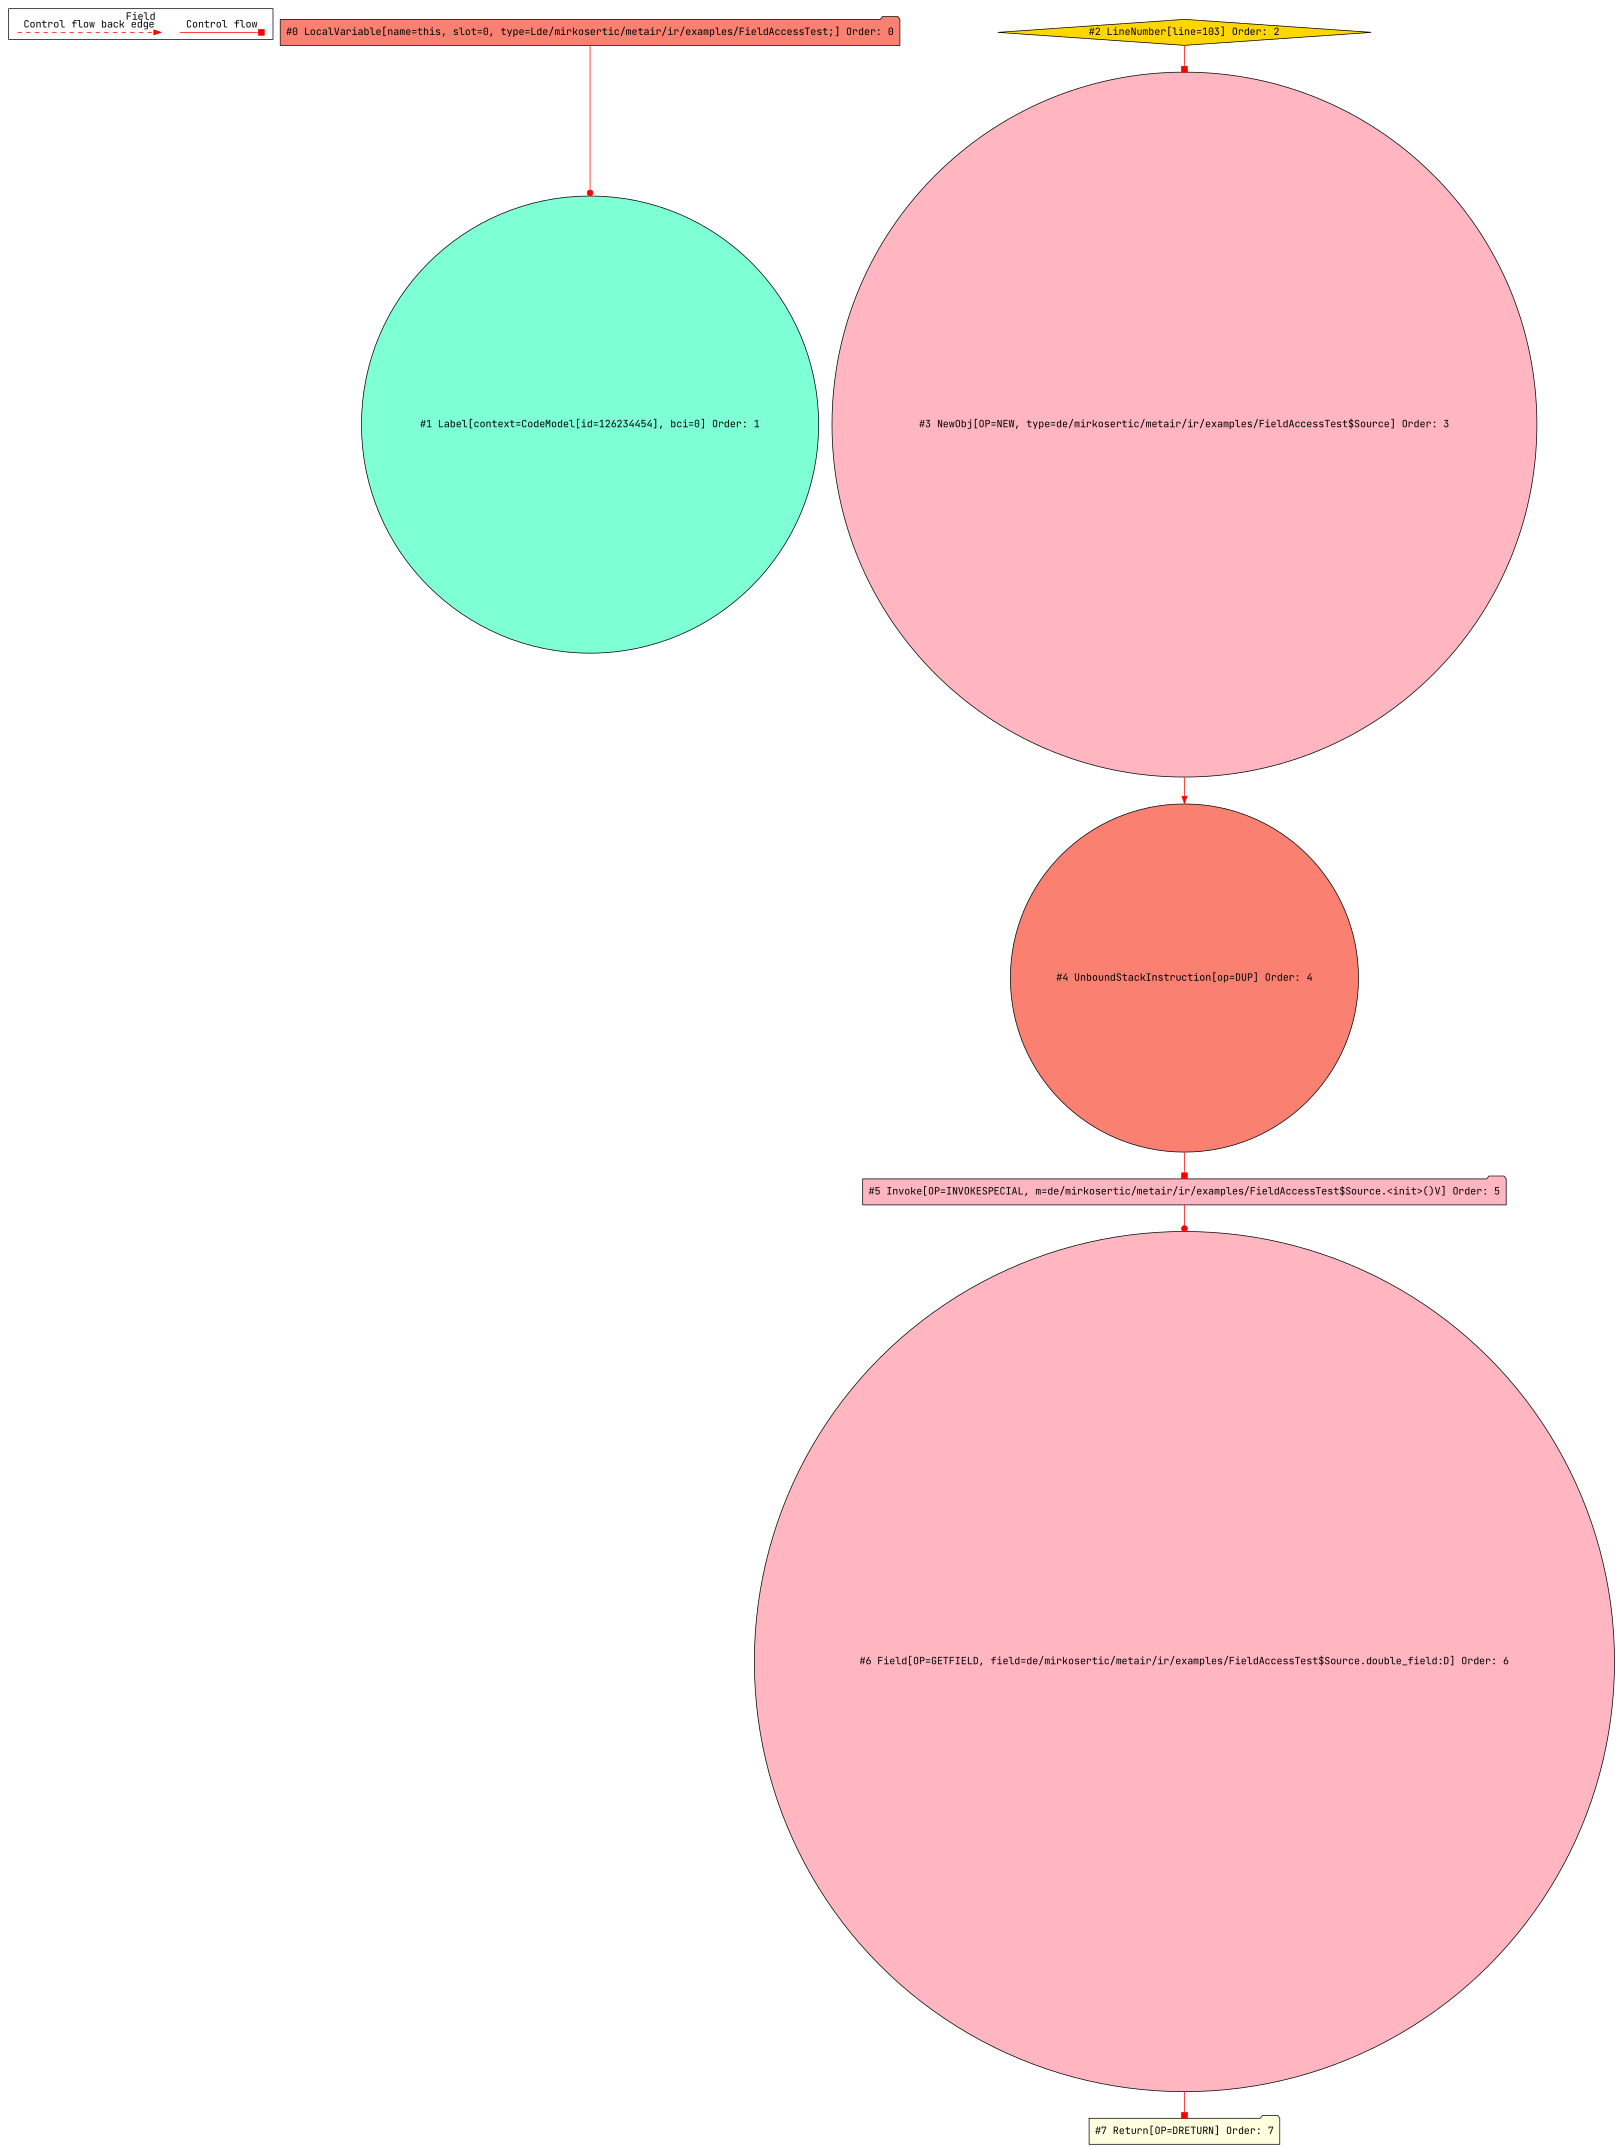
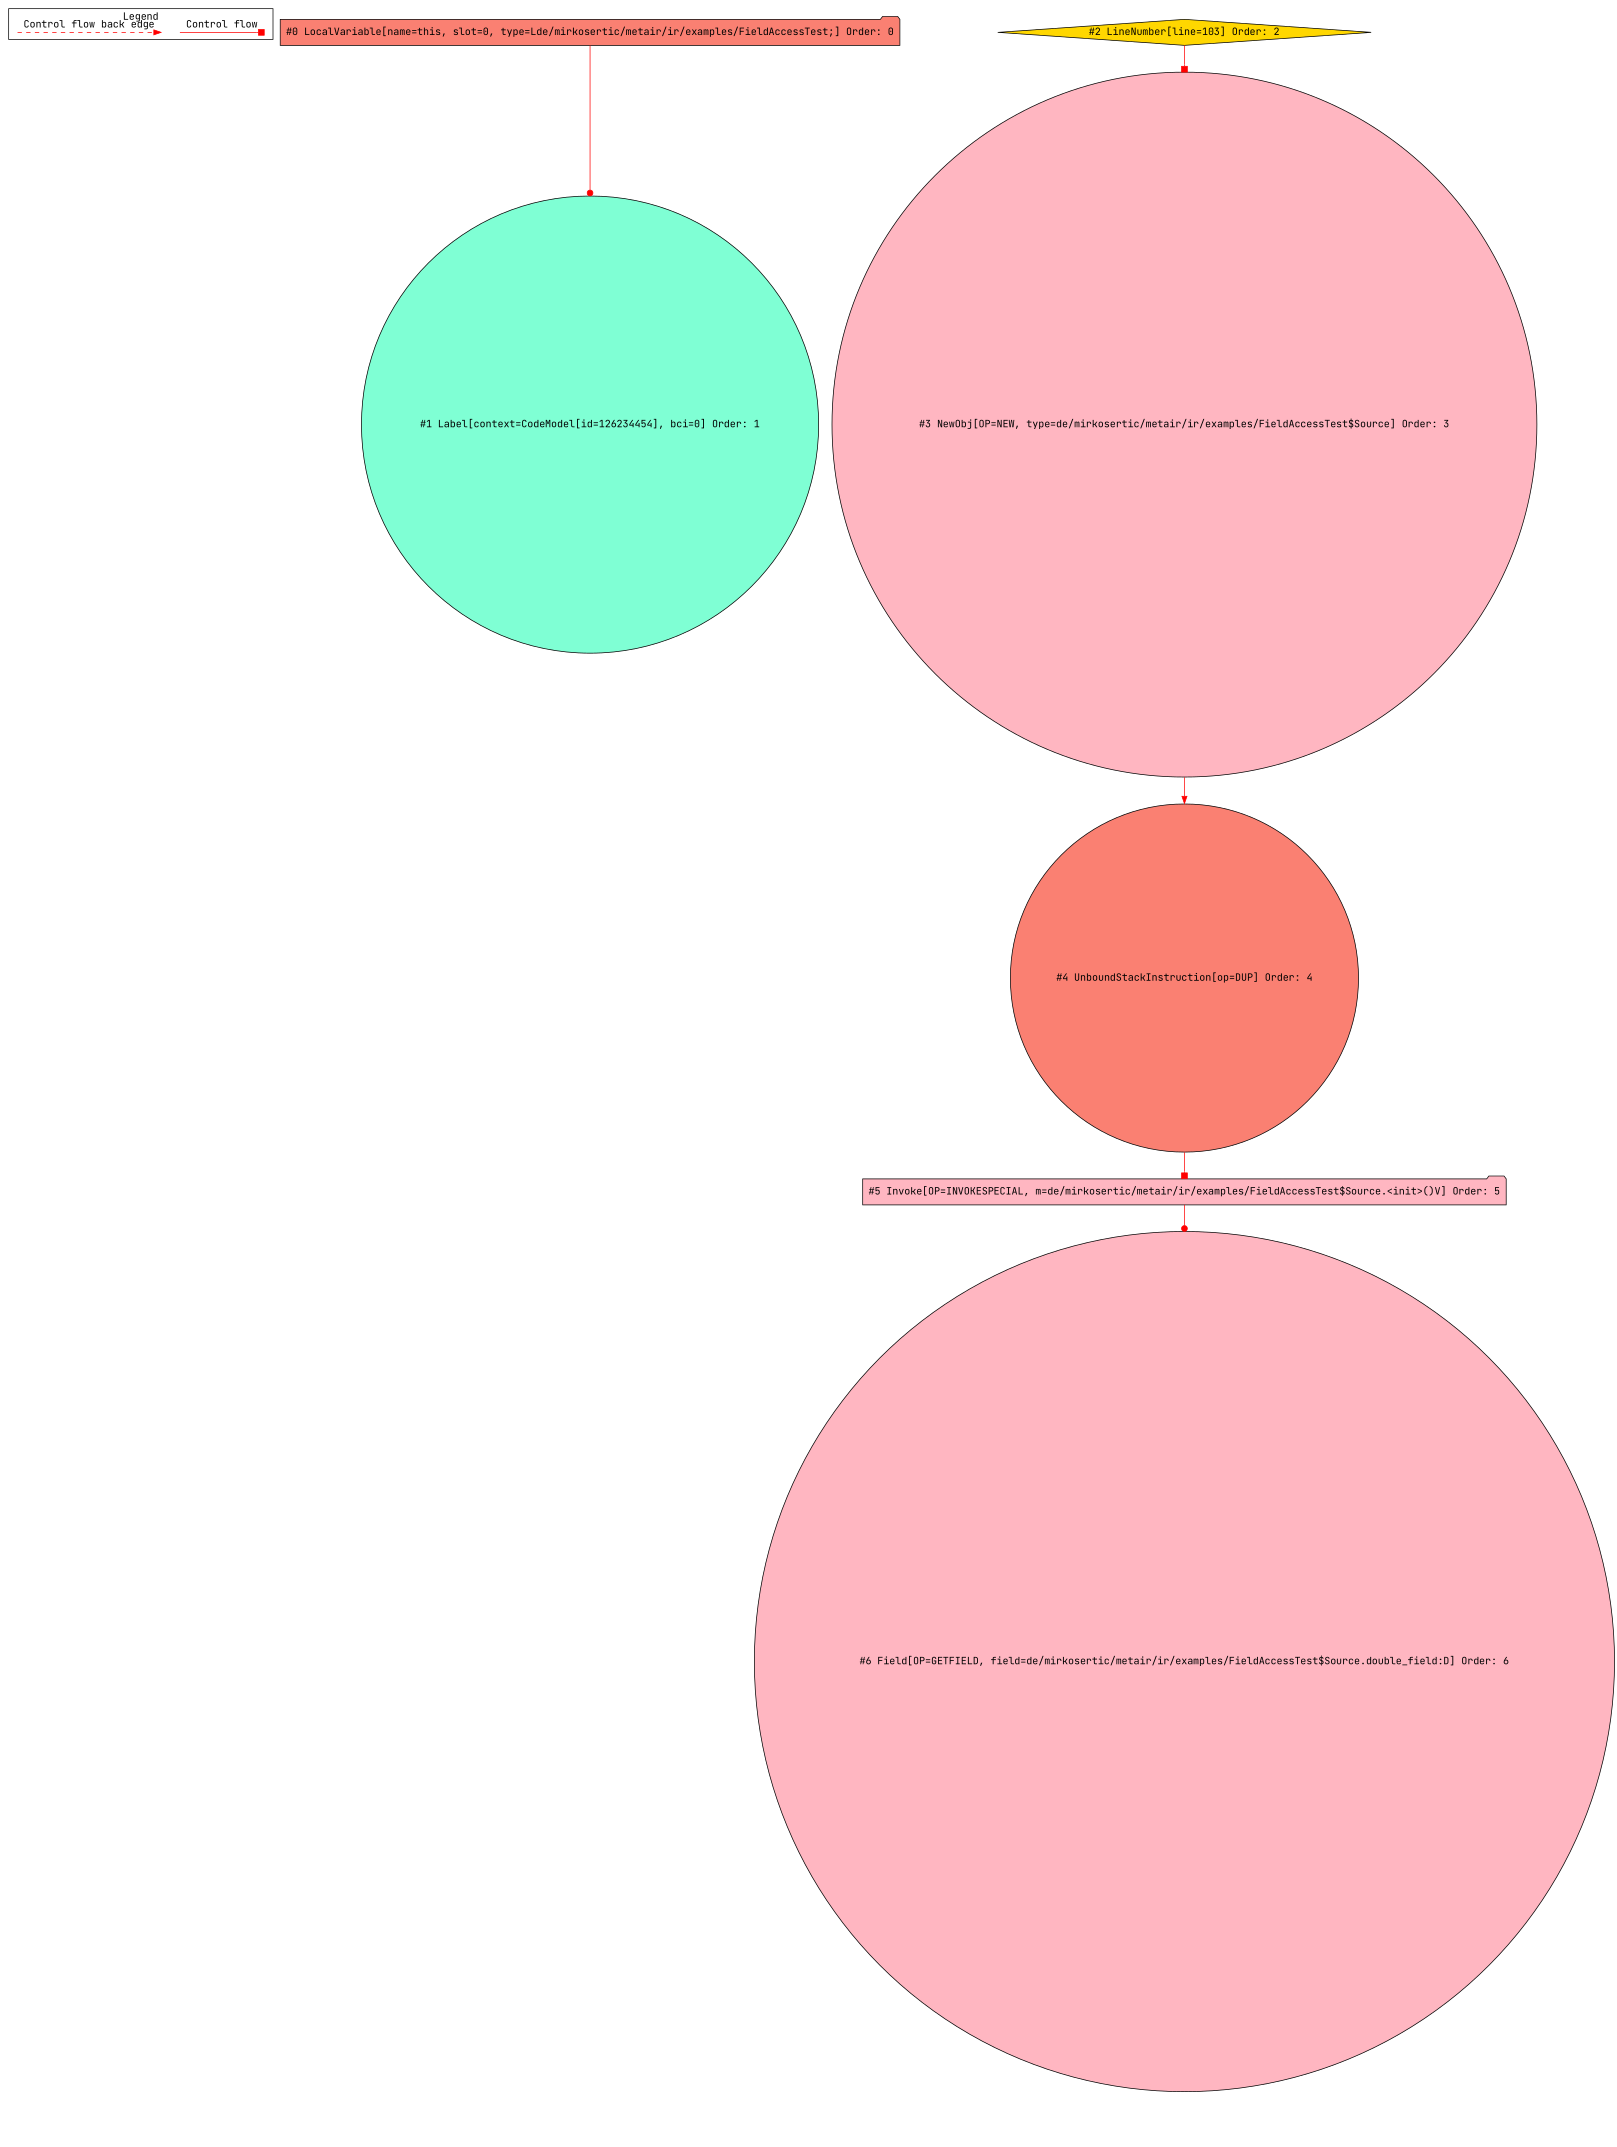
cluster "Field": label "Field" -> "Legend"
node "#7 Return[OP=DRETURN] Order: 7": removed
